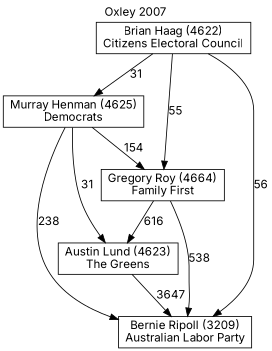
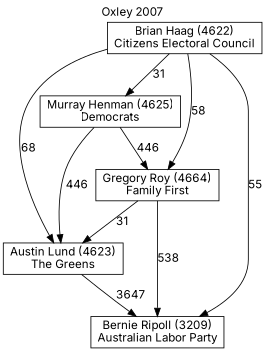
edge "Brian Haag (4622) Citizens Electoral Council" -> "Gregory Roy (4664) Family First": label "55" -> "58"
edge "Brian Haag (4622) Citizens Electoral Council" -> "Austin Lund (4623) The Greens": added, label "68"
edge "Murray Henman (4625) Democrats" -> "Gregory Roy (4664) Family First": label "154" -> "446"
edge "Murray Henman (4625) Democrats" -> "Austin Lund (4623) The Greens": label "31" -> "446"
edge "Brian Haag (4622) Citizens Electoral Council" -> "Bernie Ripoll (3209) Australian Labor Party": label "56" -> "55"
edge "Gregory Roy (4664) Family First" -> "Austin Lund (4623) The Greens": label "616" -> "31"
edge "Murray Henman (4625) Democrats" -> "Bernie Ripoll (3209) Australian Labor Party": removed, label "238"
